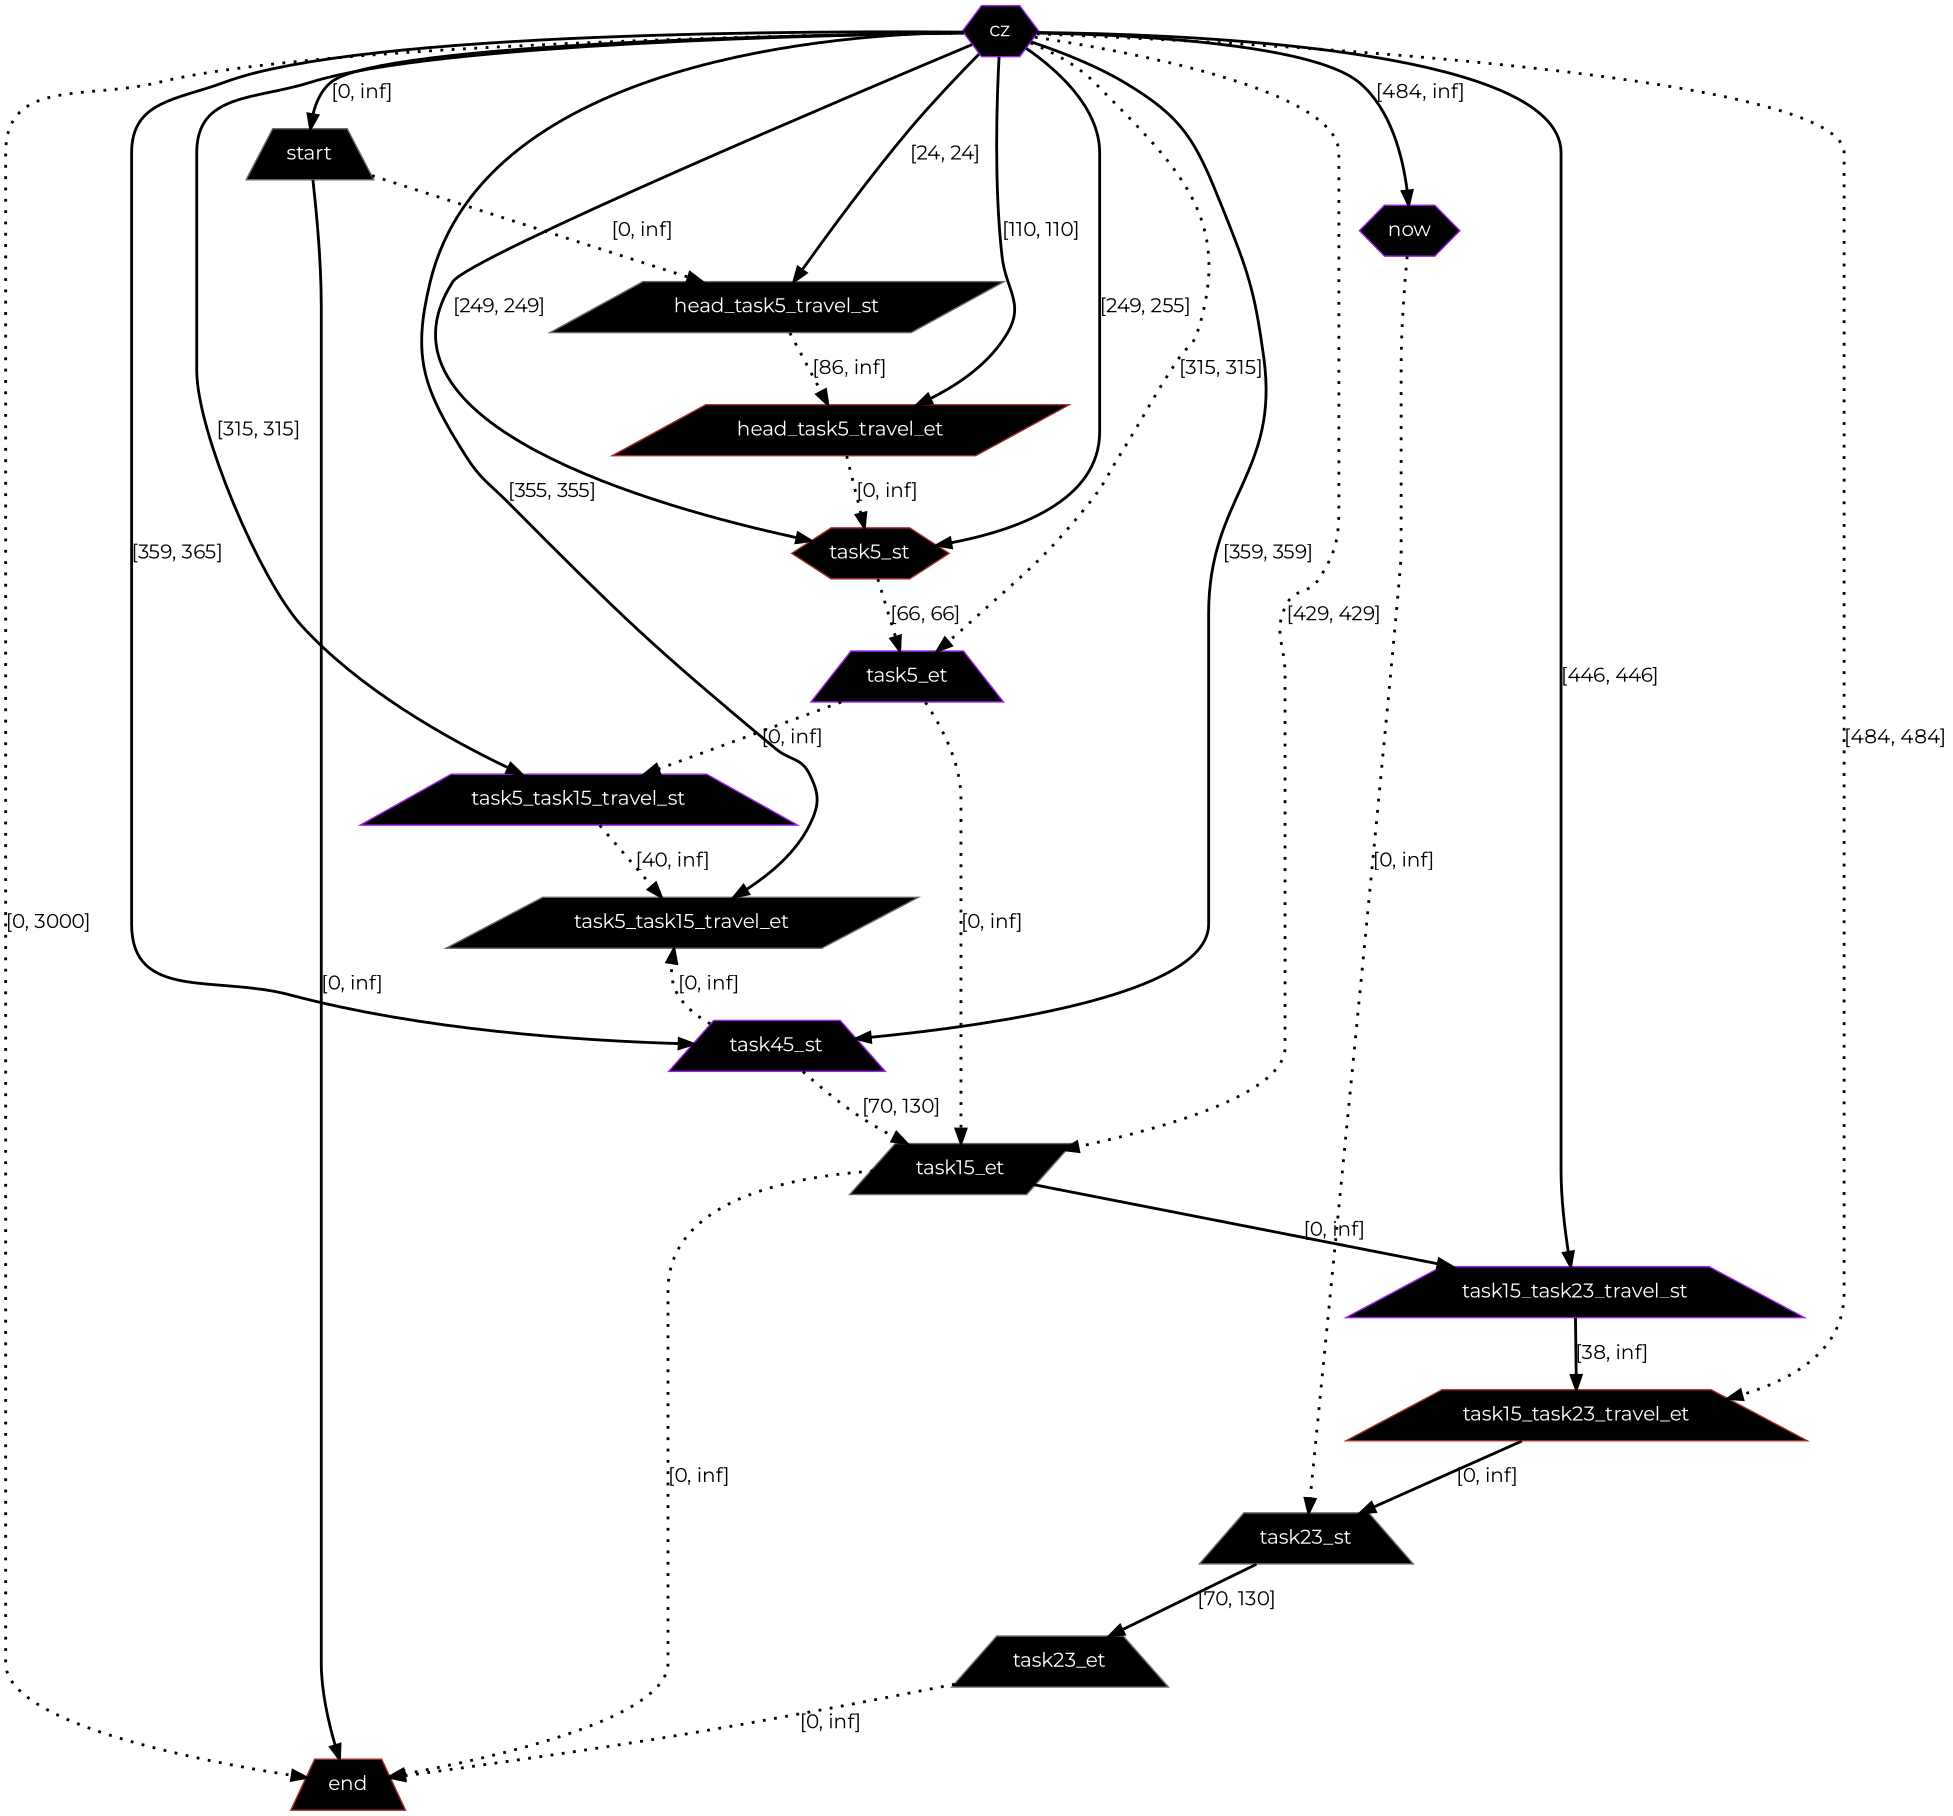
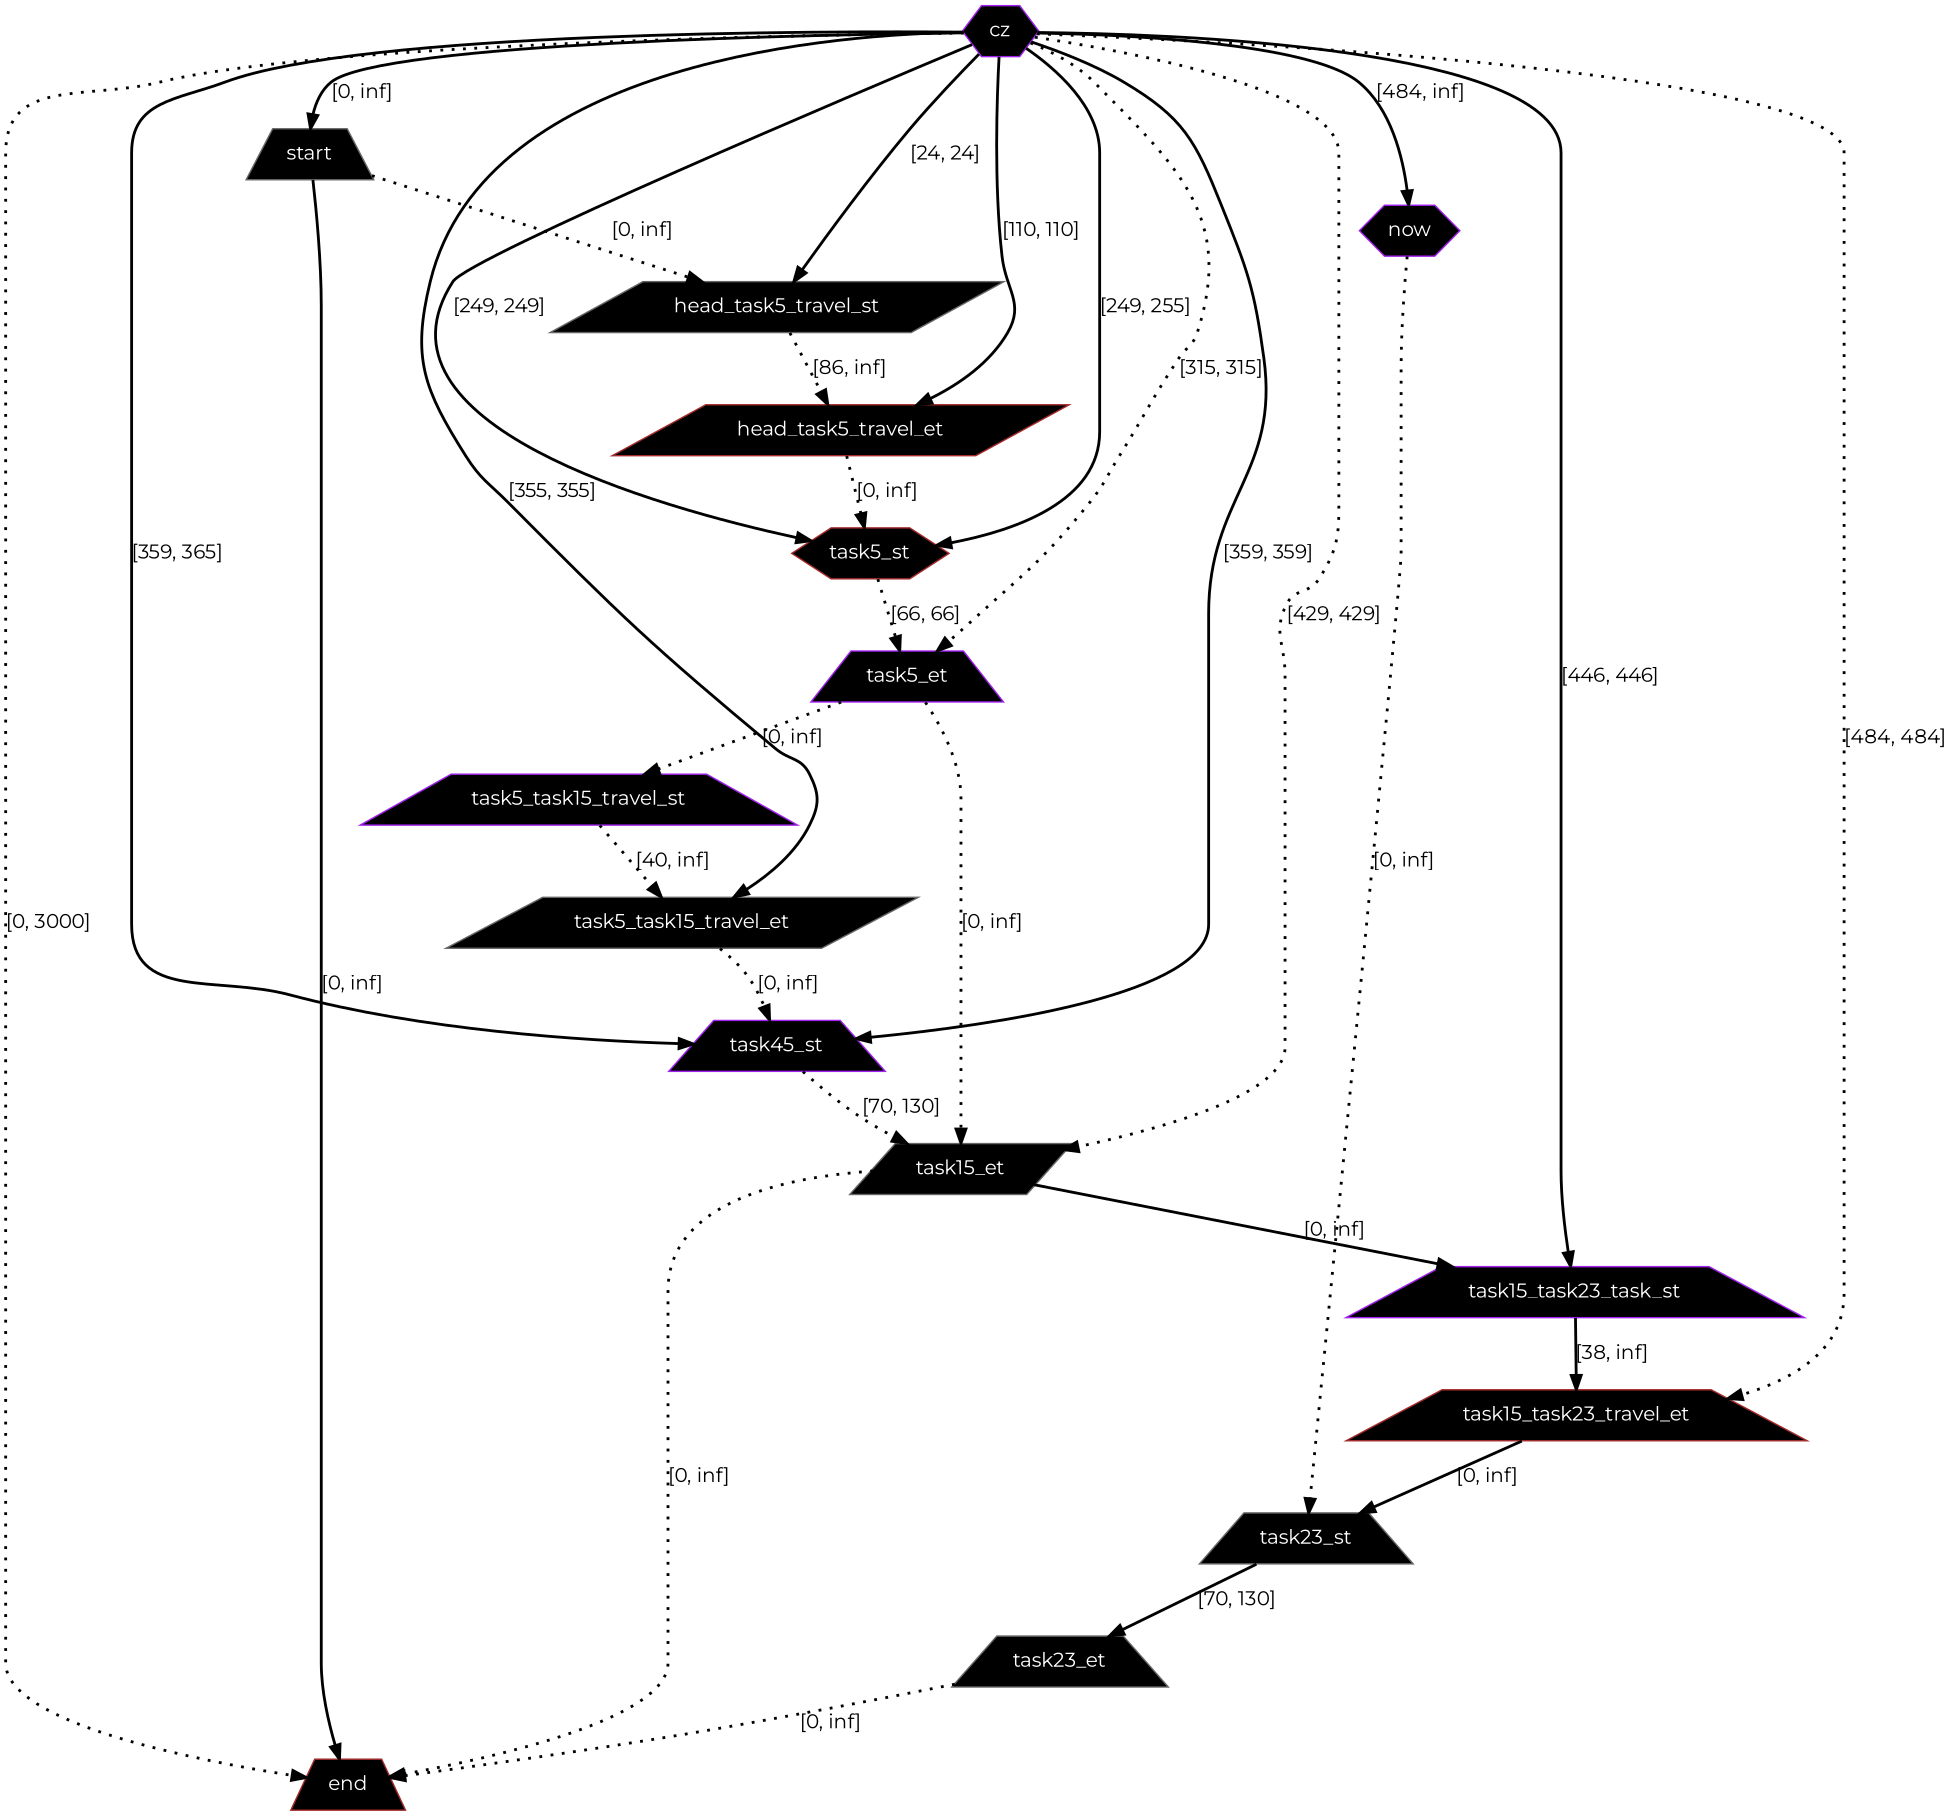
edge "cz" -> "task5_task15_travel_st": removed, label "[315, 315]"
edge "task45_st" -> "task5_task15_travel_et": reversed
node "task15_task23_travel_st": label "task15_task23_travel_st" -> "task15_task23_task_st"
